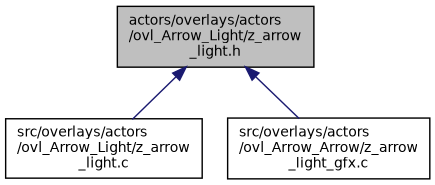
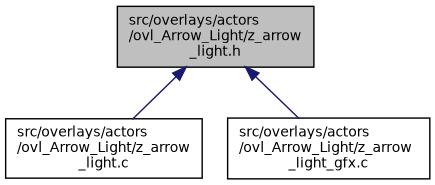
node "actors/overlays/actors /ovl_Arrow_Light/z_arrow _light.h": label "actors/overlays/actors /ovl_Arrow_Light/z_arrow _light.h" -> "src/overlays/actors /ovl_Arrow_Light/z_arrow _light.h"
node "src/overlays/actors /ovl_Arrow_Arrow/z_arrow _light_gfx.c": label "src/overlays/actors /ovl_Arrow_Arrow/z_arrow _light_gfx.c" -> "src/overlays/actors /ovl_Arrow_Light/z_arrow _light_gfx.c"
